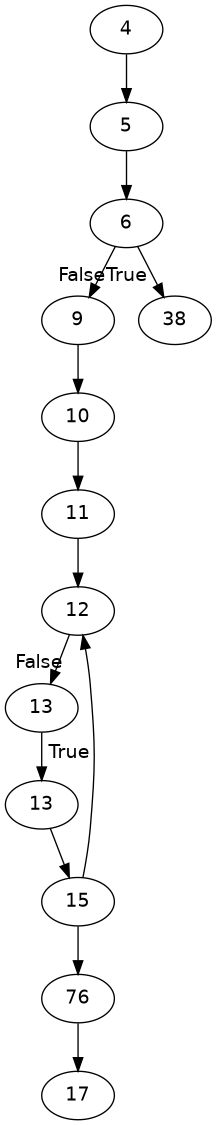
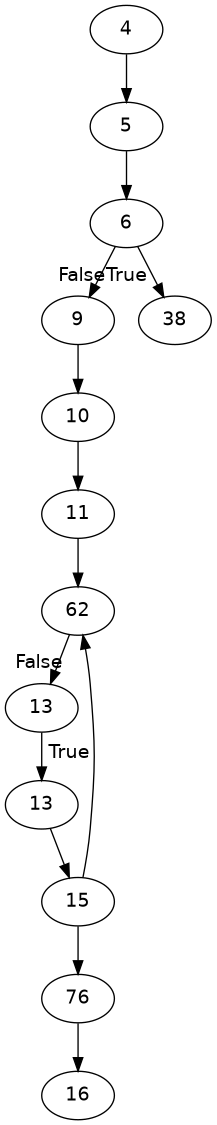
node "12": label "12" -> "62"
node "17": label "17" -> "16"
